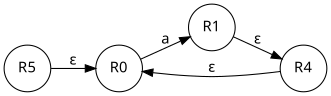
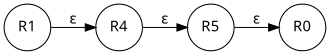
edge "R0" -> "R1": removed, label "a"
edge "R4" -> "R0": now "R4" -> "R5"
